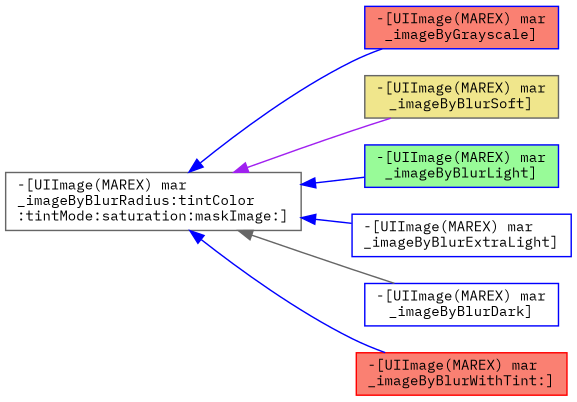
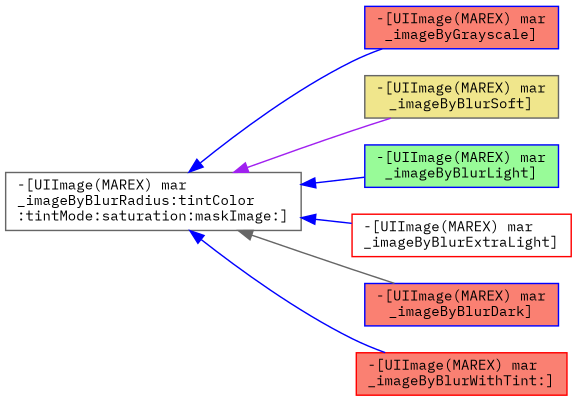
node "-[UIImage(MAREX) mar _imageByBlurExtraLight]": color blue -> red
node "-[UIImage(MAREX) mar _imageByBlurDark]": fillcolor white -> salmon
